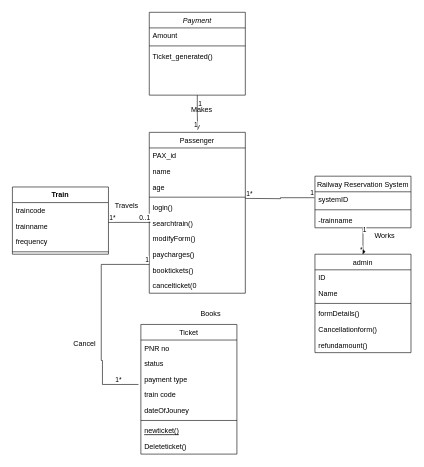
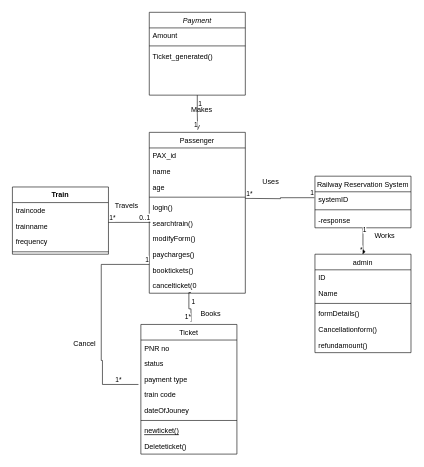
node "Uses": added
node "-trainname": label "-trainname" -> "-response"
edge "cancelticket(0" -- "Ticket": added, labels "1", "1*"
